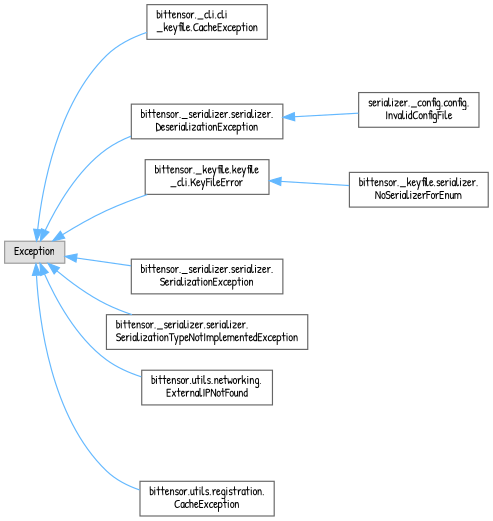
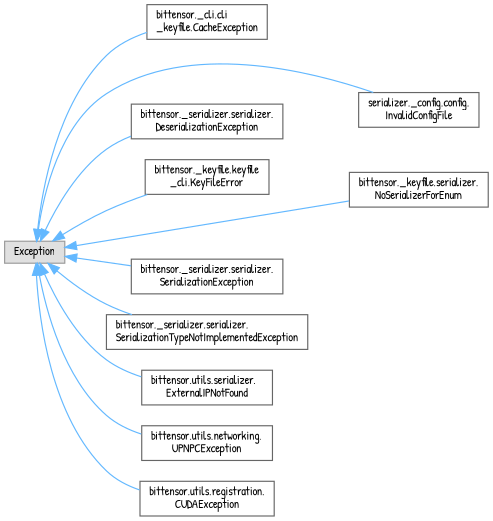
edge "serializer._config.config. InvalidConfigFile" -> "bittensor._serializer.serializer. DeserializationException": now "serializer._config.config. InvalidConfigFile" -> "Exception"
edge "bittensor._keyfile.serializer. NoSerializerForEnum" -> "bittensor._keyfile.keyfile _cli.KeyFileError": now "bittensor._keyfile.serializer. NoSerializerForEnum" -> "Exception"
node "bittensor.utils.networking. ExternalIPNotFound": label "bittensor.utils.networking. ExternalIPNotFound" -> "bittensor.utils.serializer. ExternalIPNotFound"
node "bittensor.utils.networking. UPNPCException": added
node "bittensor.utils.registration. CacheException": label "bittensor.utils.registration. CacheException" -> "bittensor.utils.registration. CUDAException"
